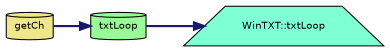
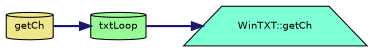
node "WinTXT::txtLoop": label "WinTXT::txtLoop" -> "WinTXT::getCh"
